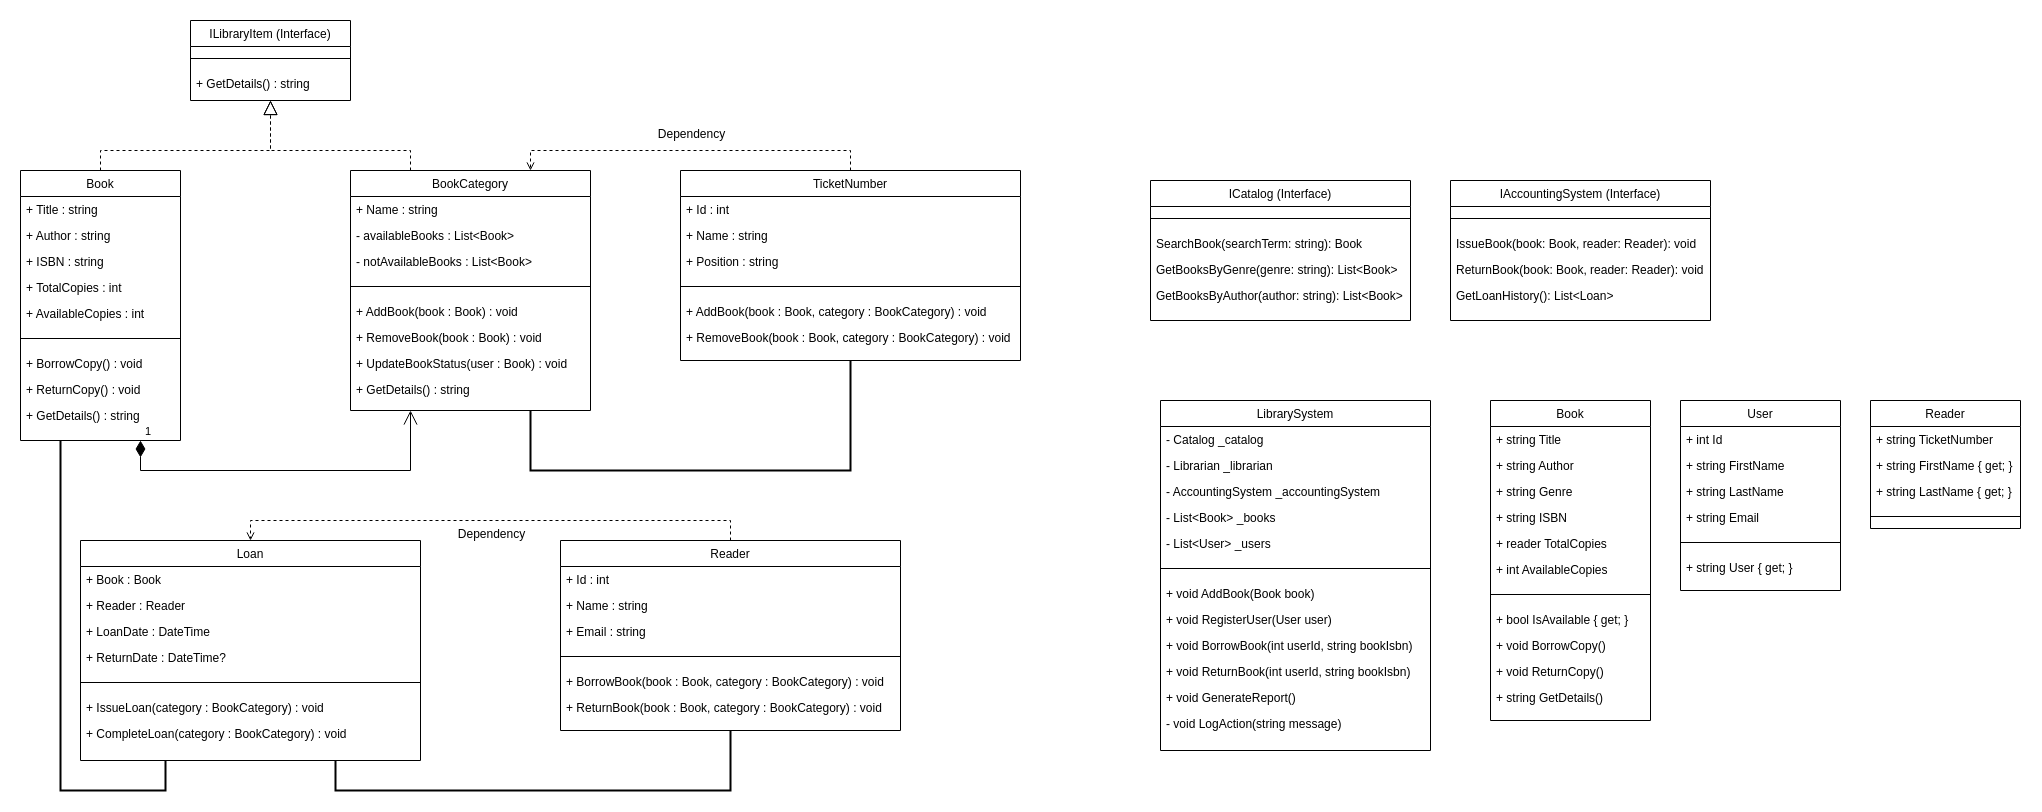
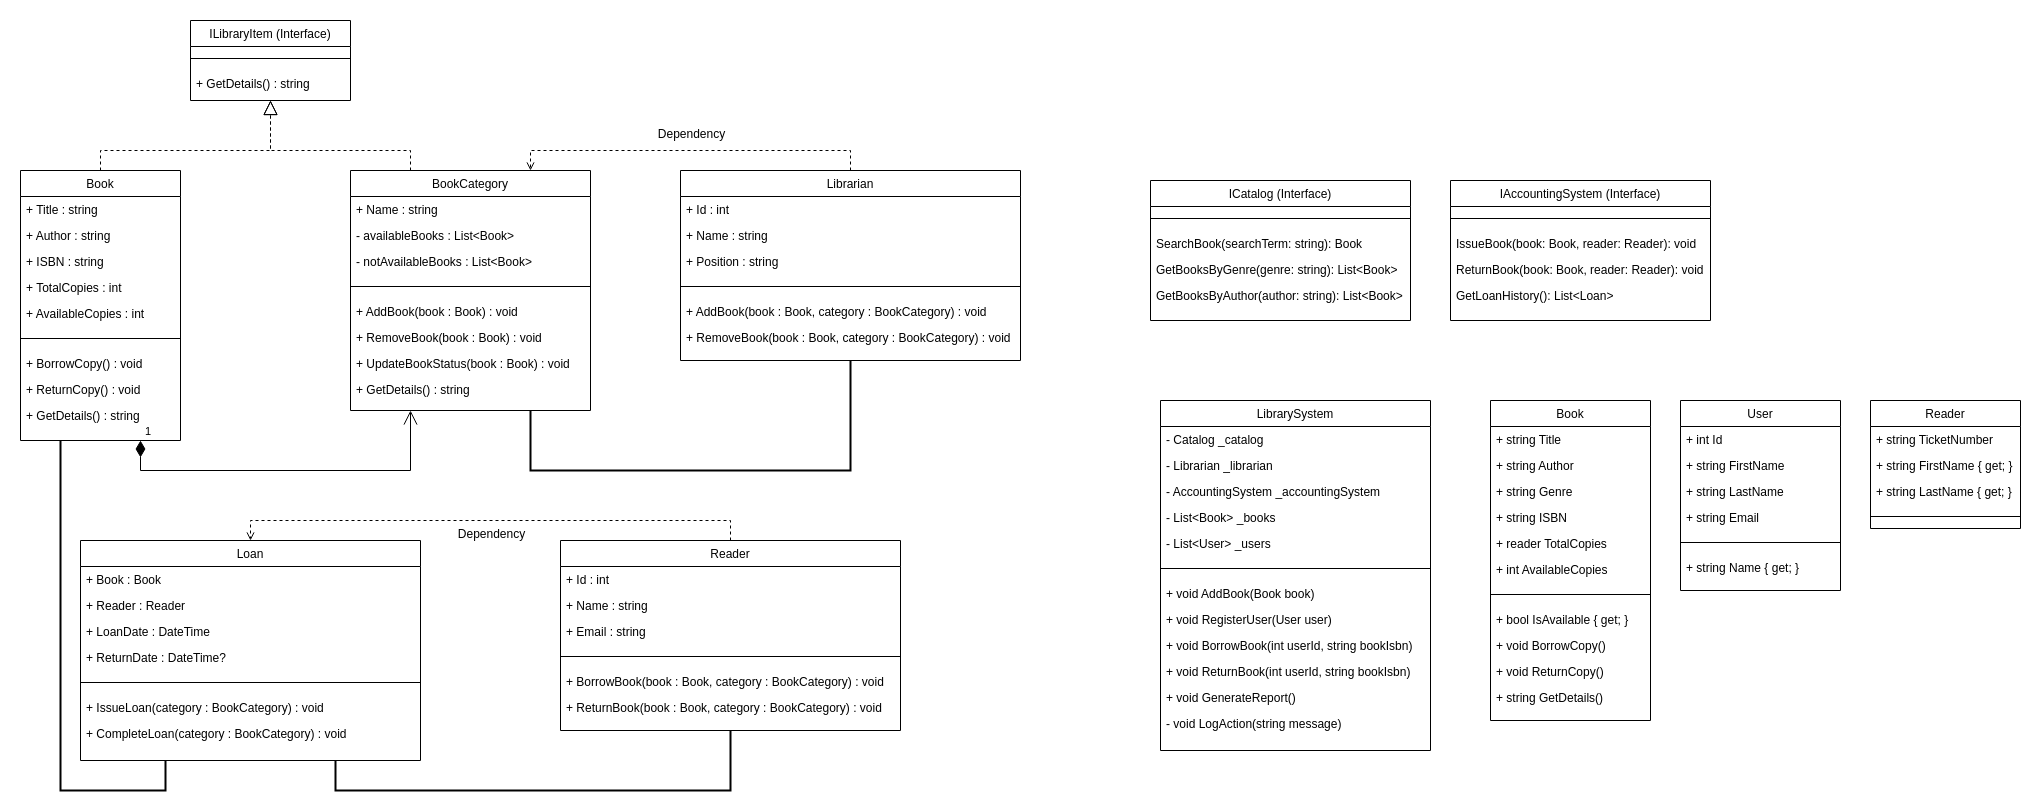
node "TicketNumber": label "TicketNumber" -> "Librarian"
node "+ UpdateBookStatus(user : Book) : void": label "+ UpdateBookStatus(user : Book) : void" -> "+ UpdateBookStatus(book : Book) : void"
node "+ string User { get; }": label "+ string User { get; }" -> "+ string Name { get; }"
